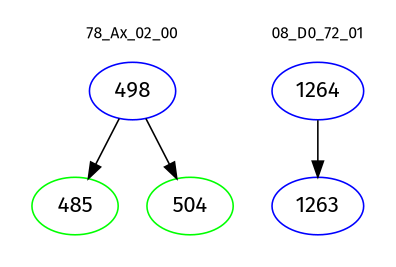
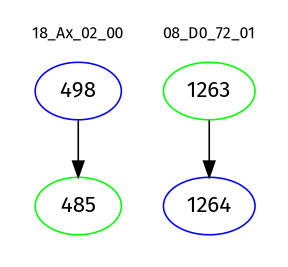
cluster "78_Ax_02_00": label "78_Ax_02_00" -> "18_Ax_02_00"
edge "1264" -> "1263": reversed
node "504": removed
node "1263": color blue -> green
